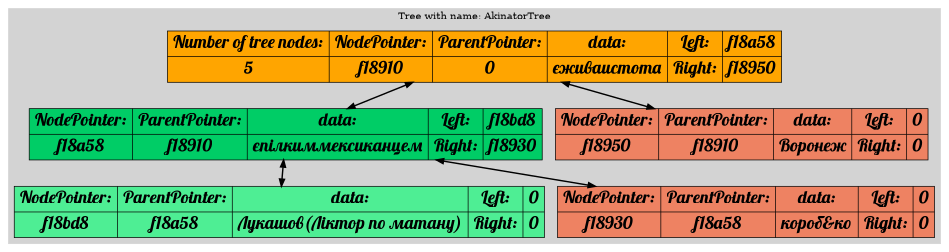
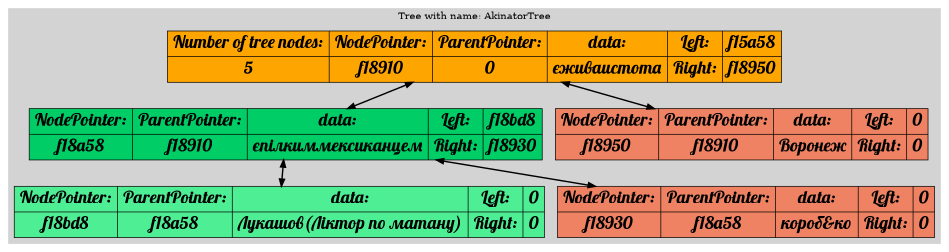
node "Number of tree nodes:": text "f18a58" -> "f15a58"
